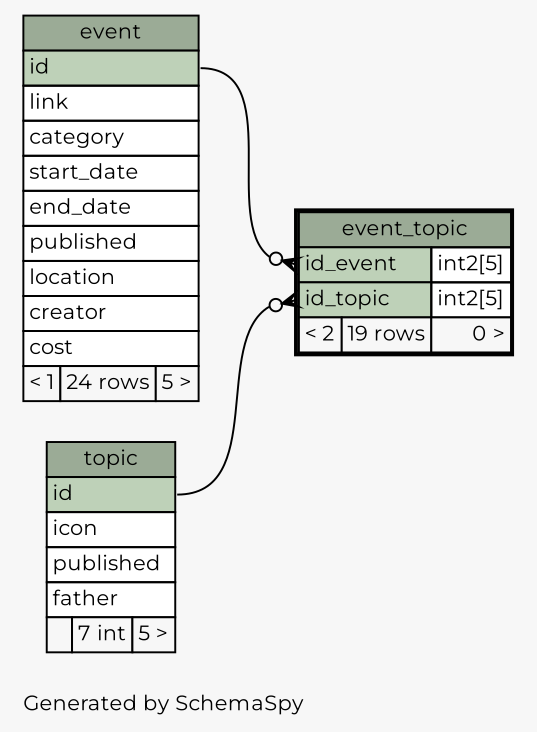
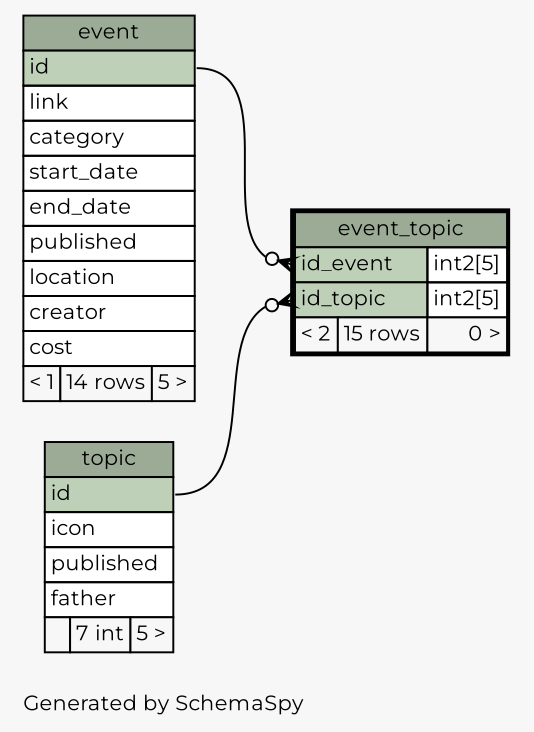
node "event_topic": text "19 rows" -> "15 rows"
node "event": text "24 rows" -> "14 rows"
